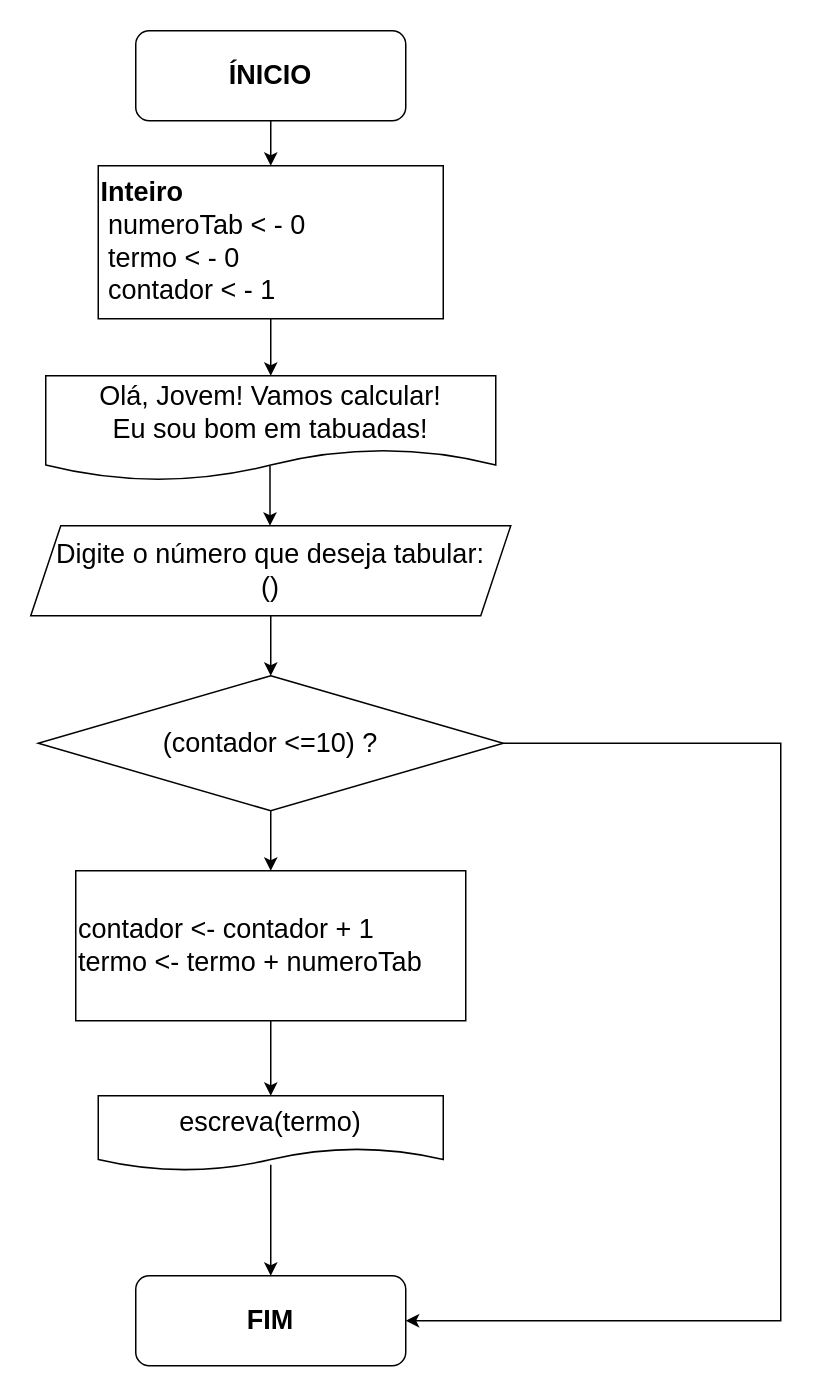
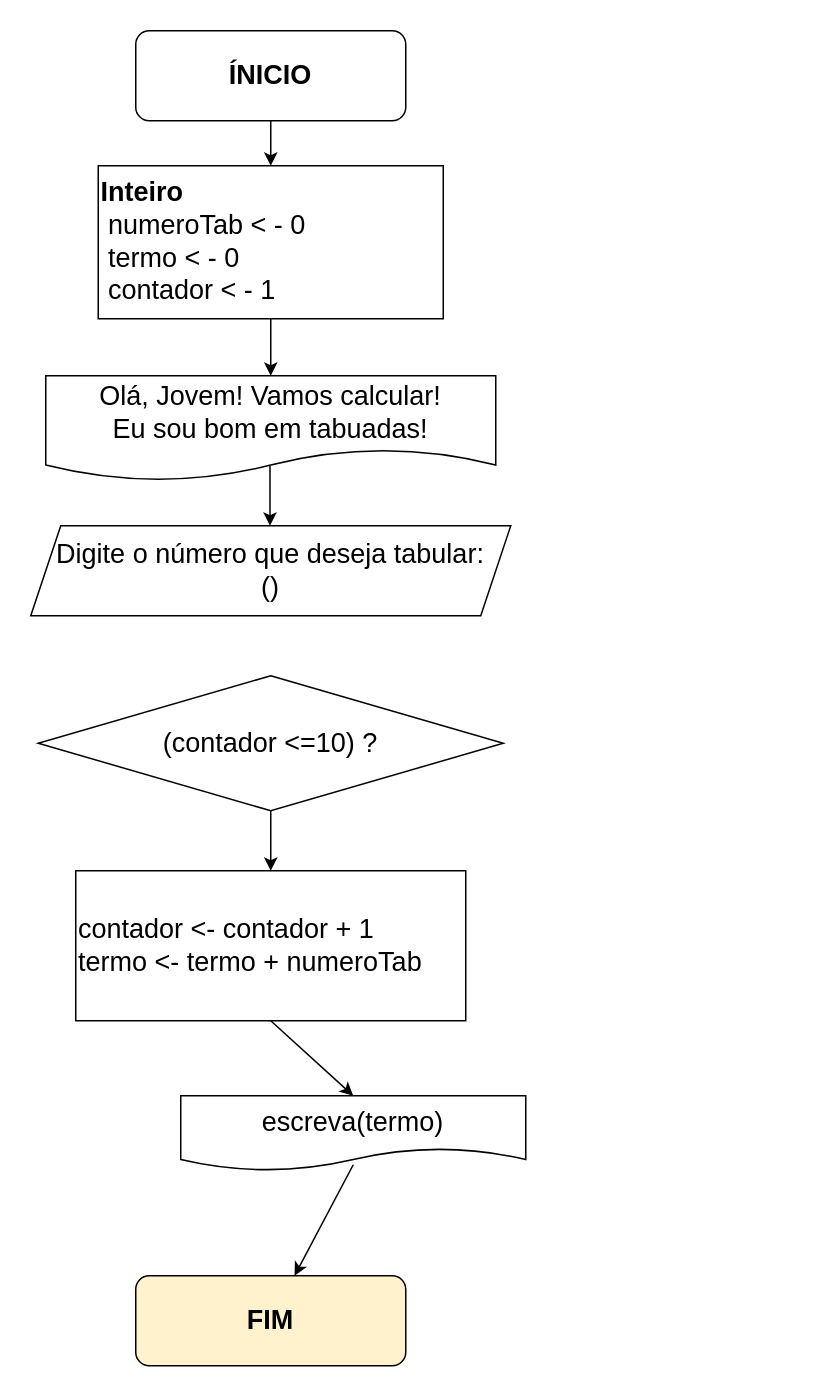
edge "Digite o número que deseja tabular: ()" -> "(contador <=10) ?": removed
edge "(contador <=10) ?" -> "FIM": removed
node "escreva(termo)": moved (271, 1133) -> (353, 1133)
node "FIM": fillcolor #ffffff -> #fff2cc
